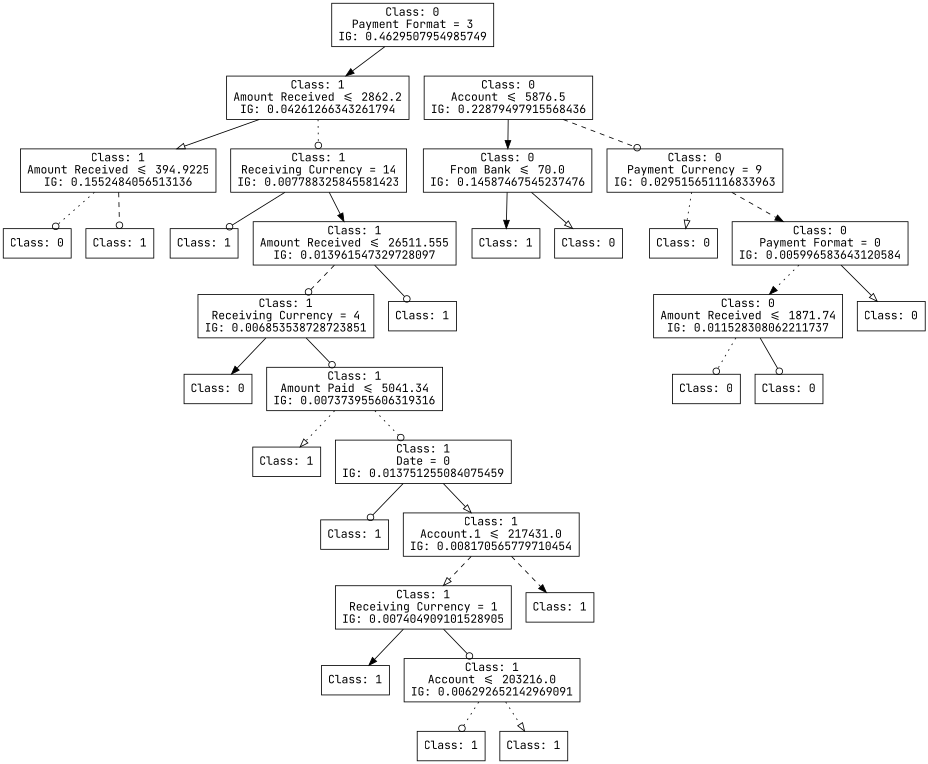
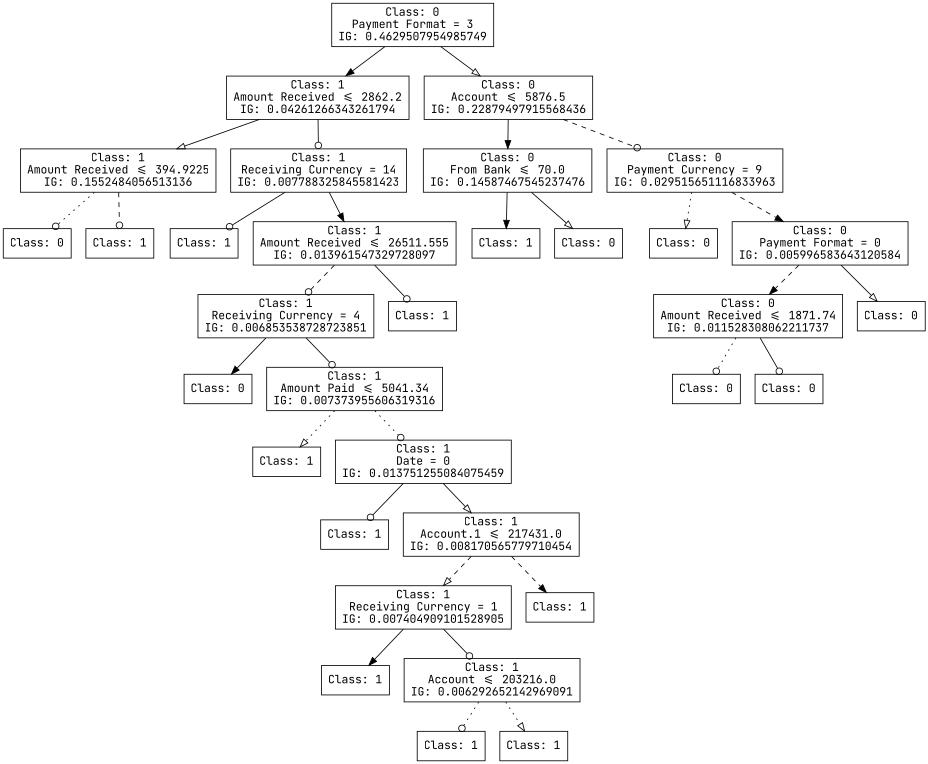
edge "Class: 0 Payment Format = 3 IG: 0.4629507954985749" -> "Class: 0 Account <= 5876.5 IG: 0.22879497915568436": added
edge "Class: 1 Amount Received <= 2862.2 IG: 0.04261266343261794" -> "Class: 1 Receiving Currency = 14 IG: 0.007788325845581423": style dotted -> solid
edge "Class: 0 Payment Format = 0 IG: 0.005996583643120584" -> "Class: 0 Amount Received <= 1871.74 IG: 0.011528308062211737": style dotted -> dashed
